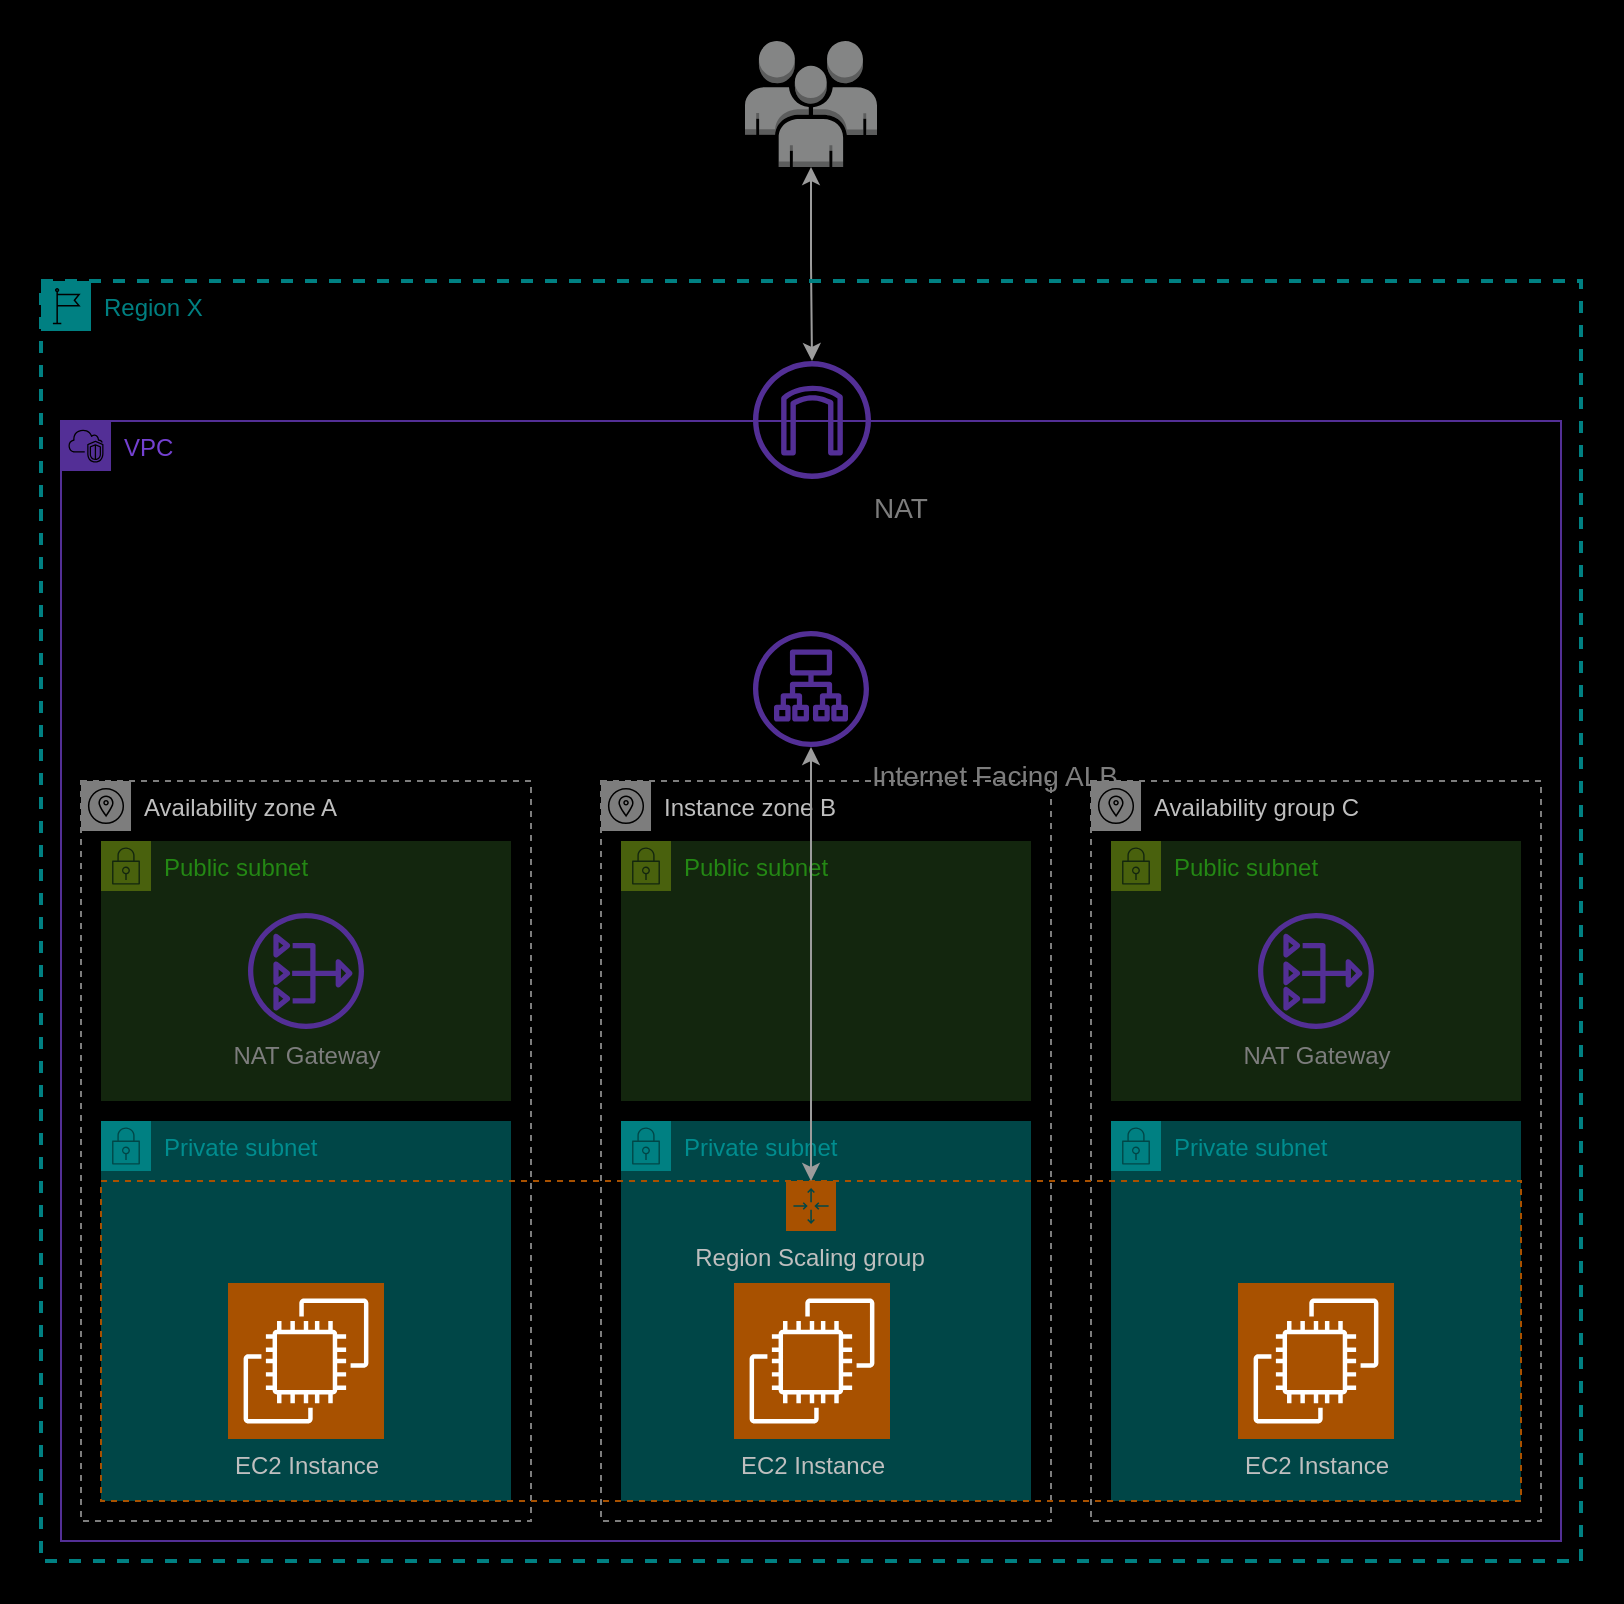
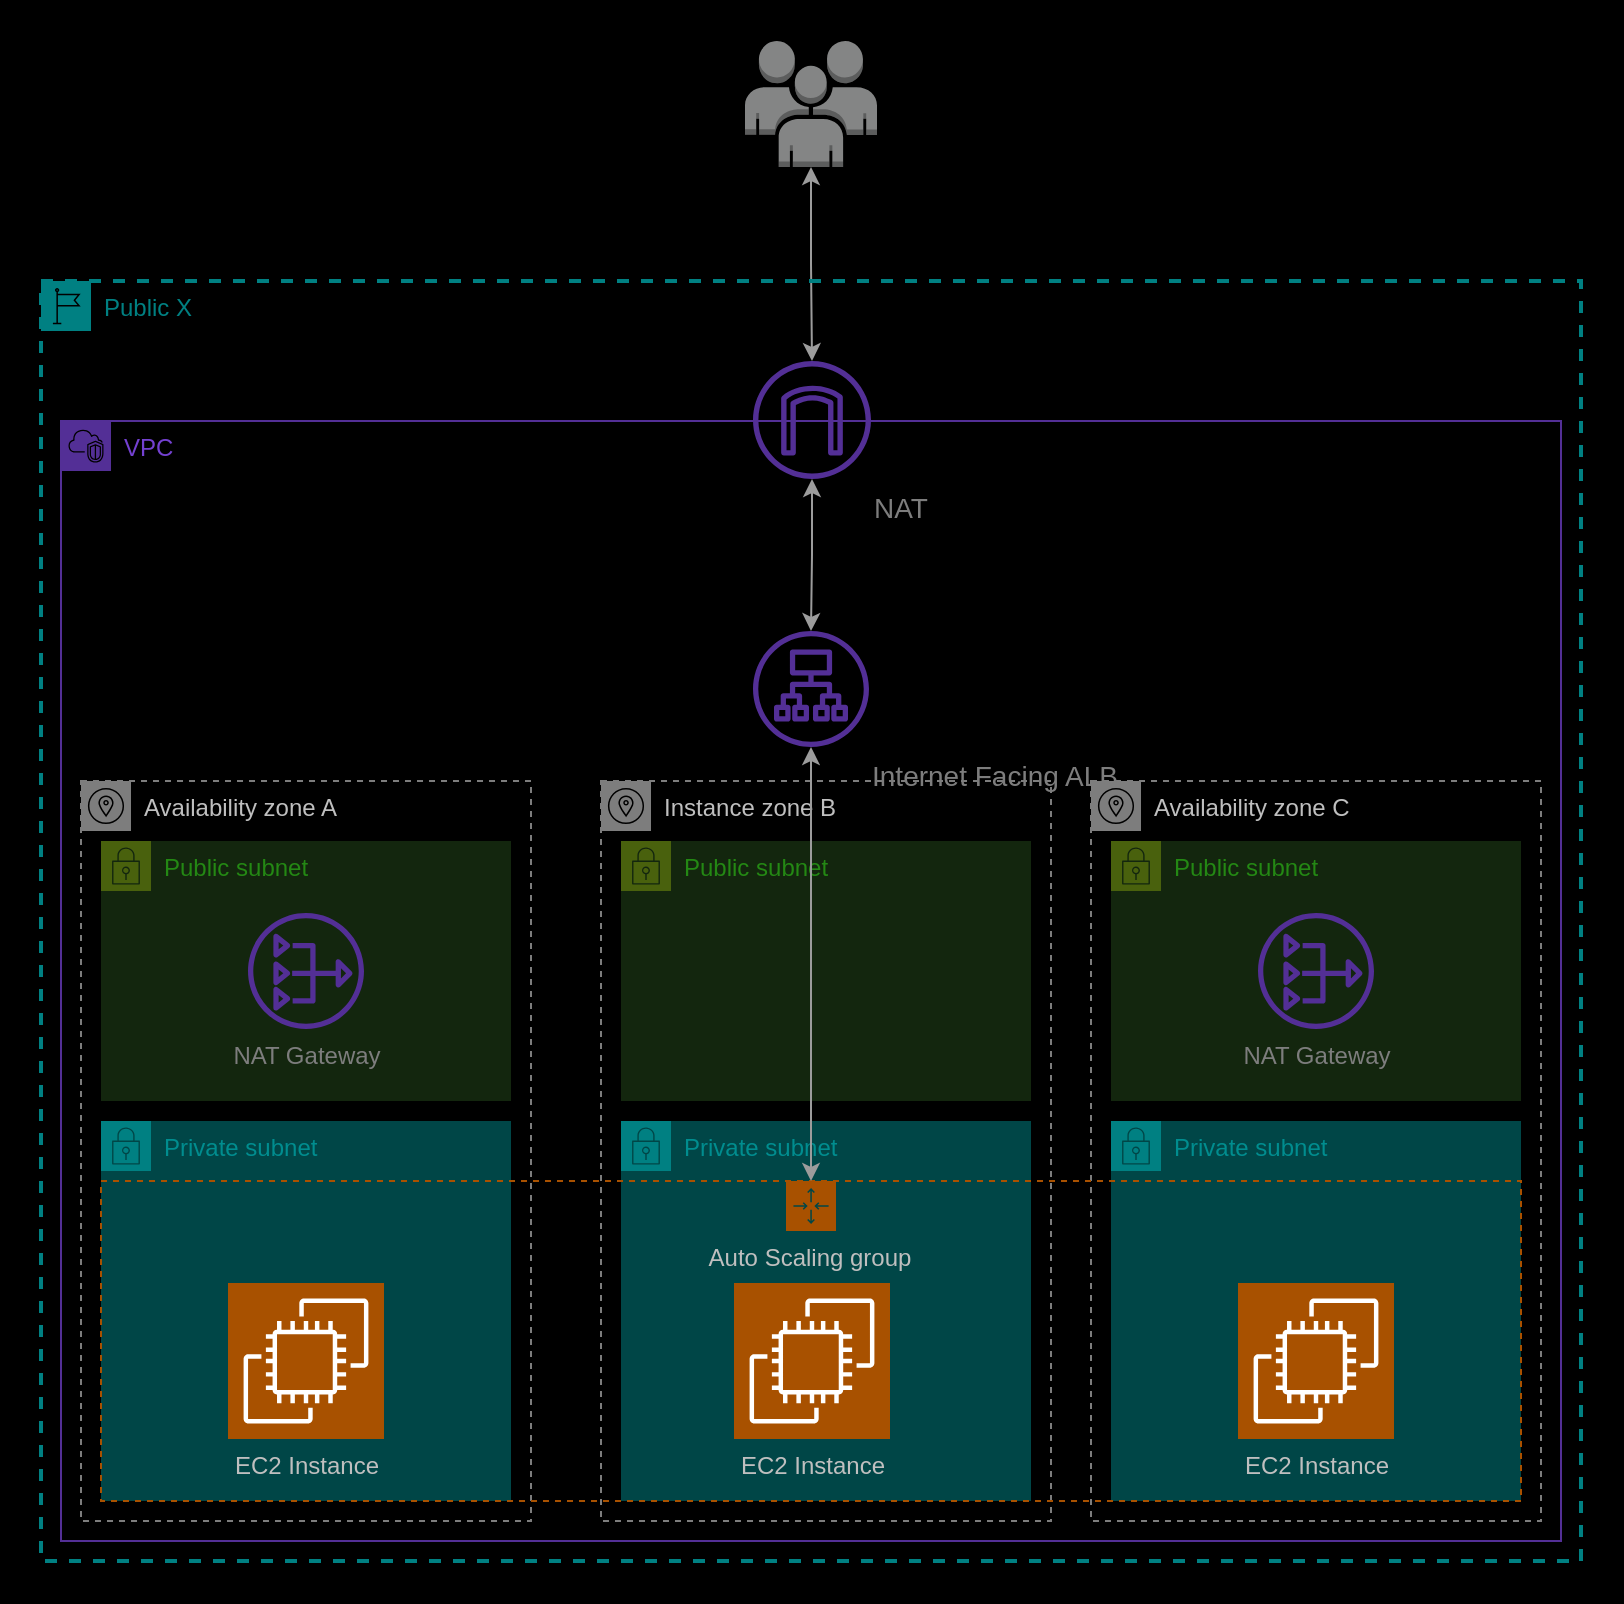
node "Region X": label "Region X" -> "Public X"
edge "NAT" -- "Internet Facing ALB": added
node "Availability group C": label "Availability group C" -> "Availability zone C"
node "Region Scaling group": label "Region Scaling group" -> "Auto Scaling group"
